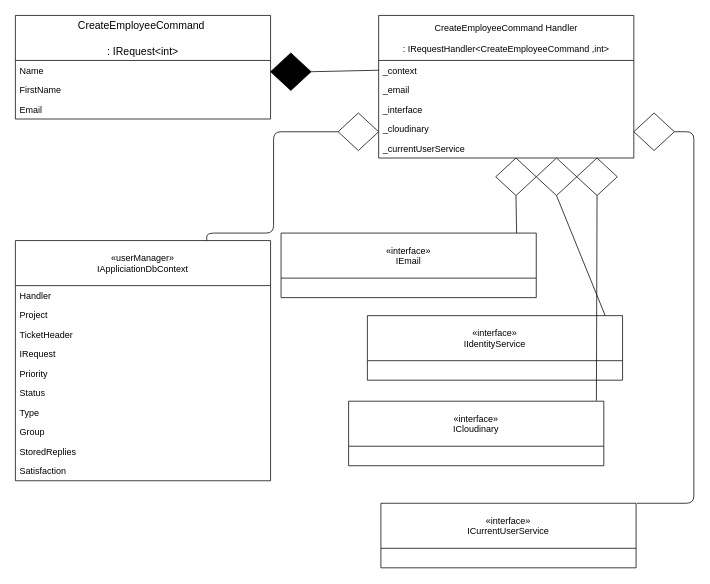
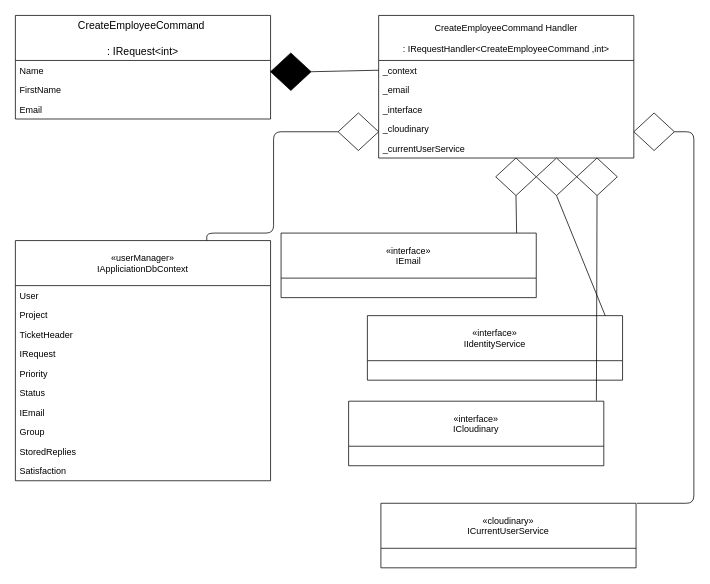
node "Handler": label "Handler" -> "User"
node "Type": label "Type" -> "IEmail"
node "«interface» ICurrentUserService": label "«interface» ICurrentUserService" -> "«cloudinary» ICurrentUserService"
